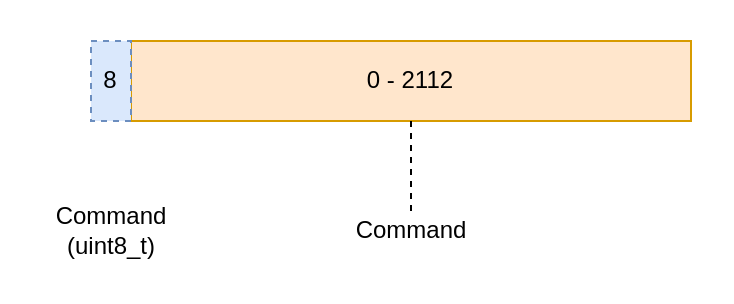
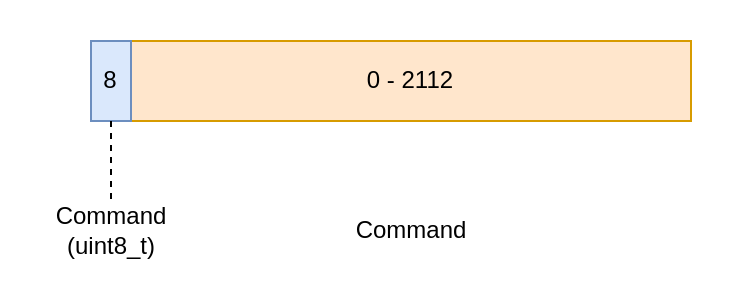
node "8": style dashed -> solid
edge "8" -- "Command (uint8_t)": added
edge "0 - 2112" -- "Command": removed
